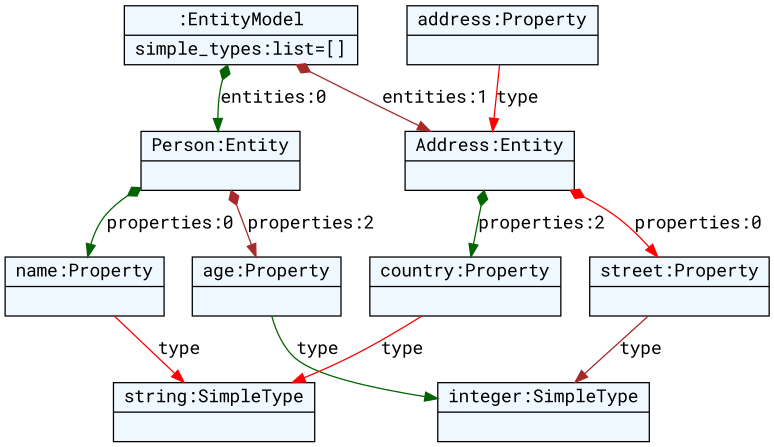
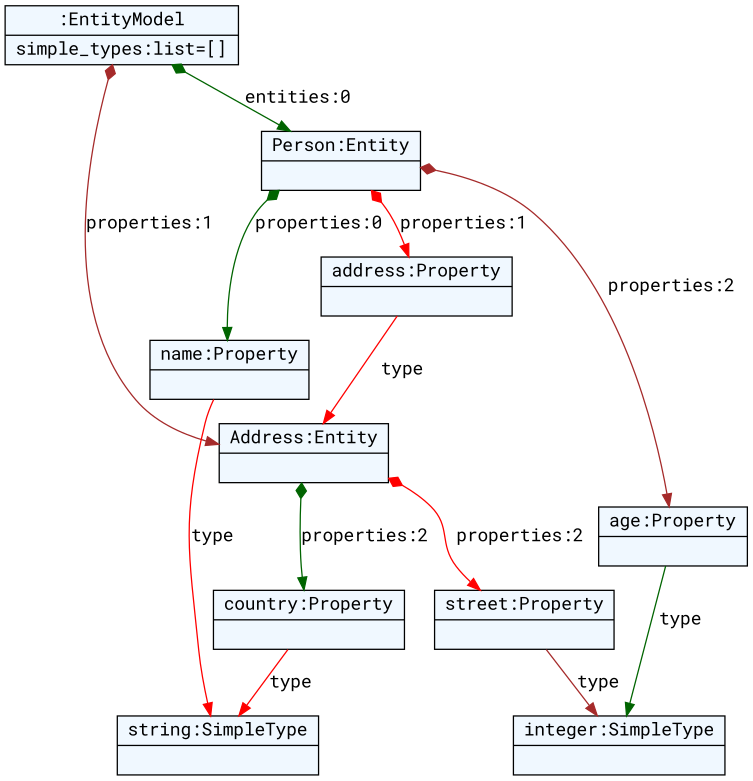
edge ":EntityModel" -- "Address:Entity": label "entities:1" -> "properties:1"
edge "Person:Entity" -- "address:Property": added, label "properties:1"
edge "Address:Entity" -- "street:Property": label "properties:0" -> "properties:2"
